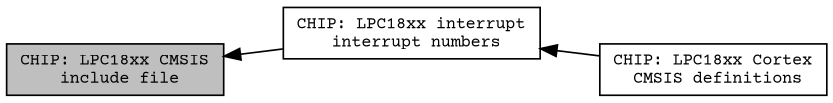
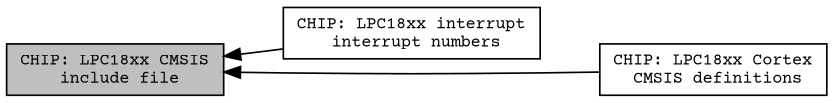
edge "CHIP: LPC18xx Cortex CMSIS definitions" -> "CHIP: LPC18xx interrupt interrupt numbers": now "CHIP: LPC18xx Cortex CMSIS definitions" -> "CHIP: LPC18xx CMSIS include file"
